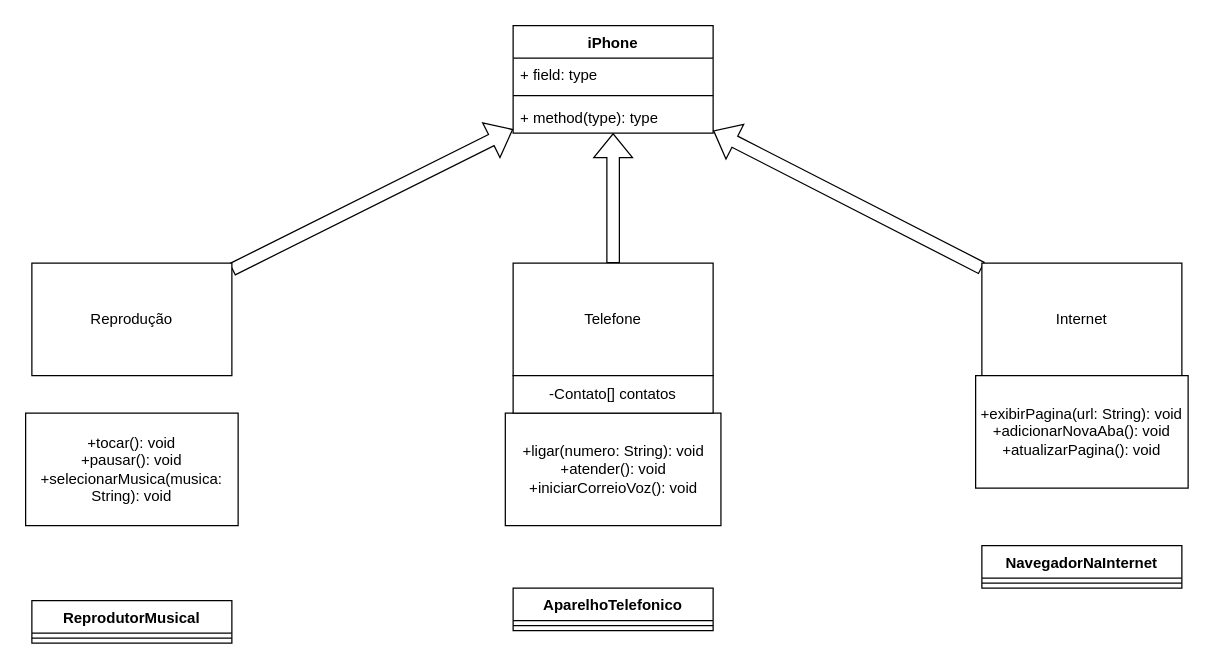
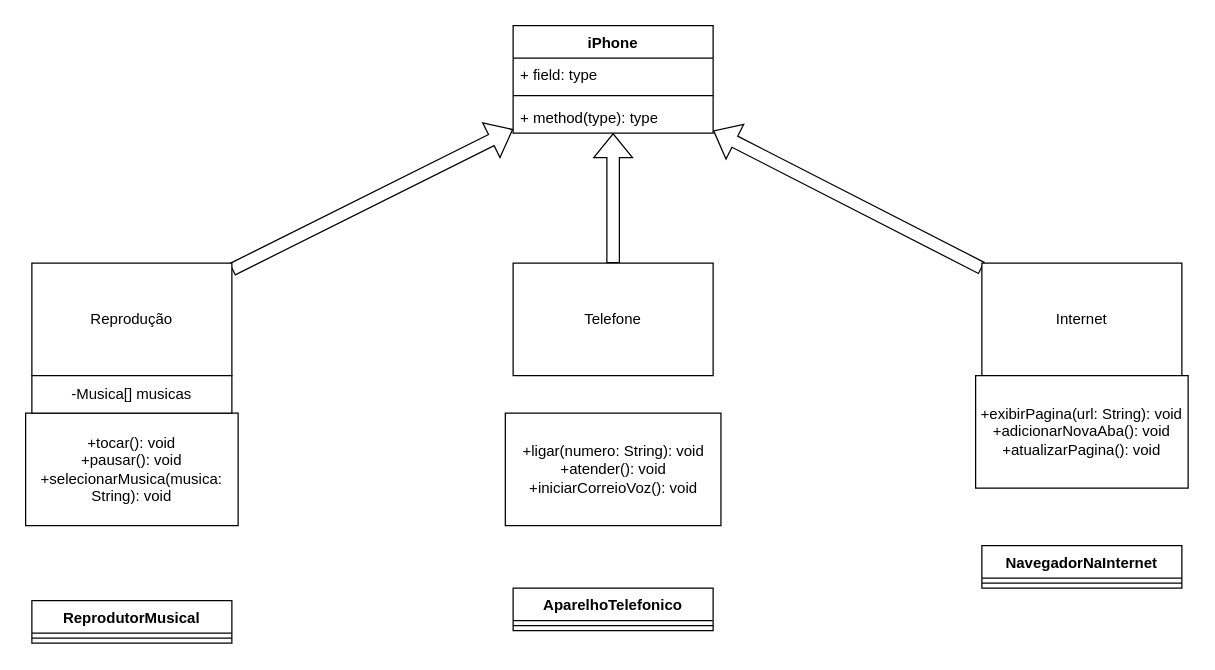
node "-Musica[] musicas": added
node "-Contato[] contatos": removed
